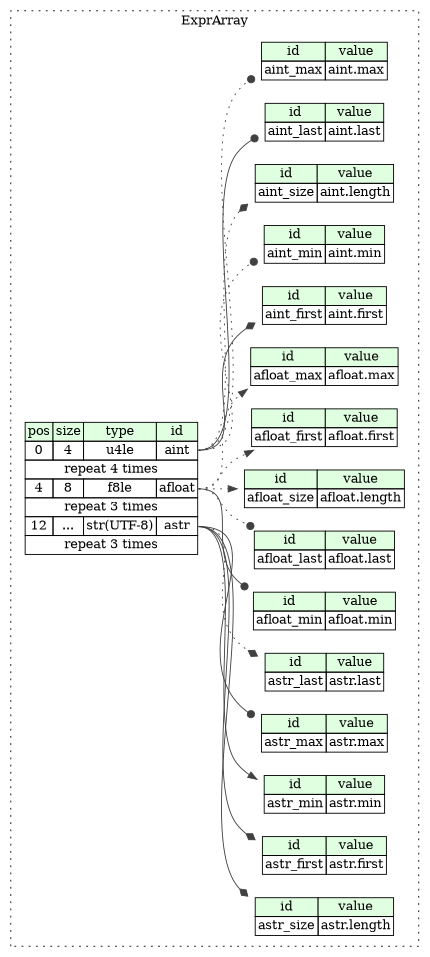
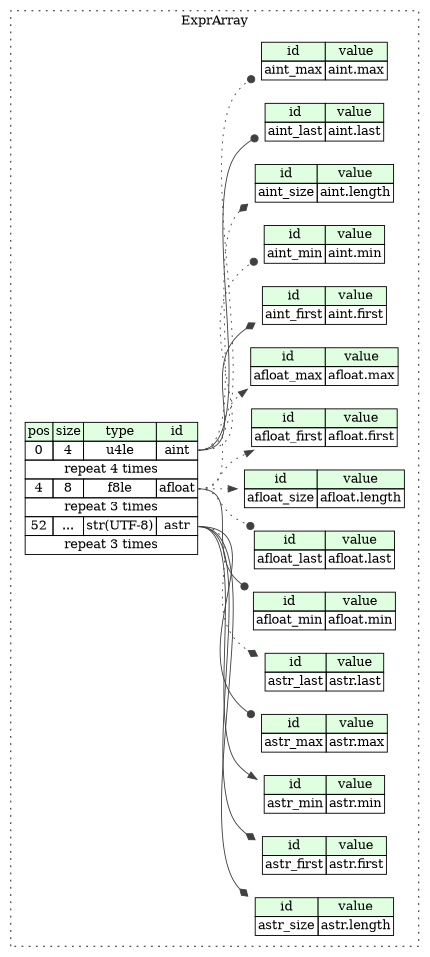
node "pos": text "12" -> "52"
